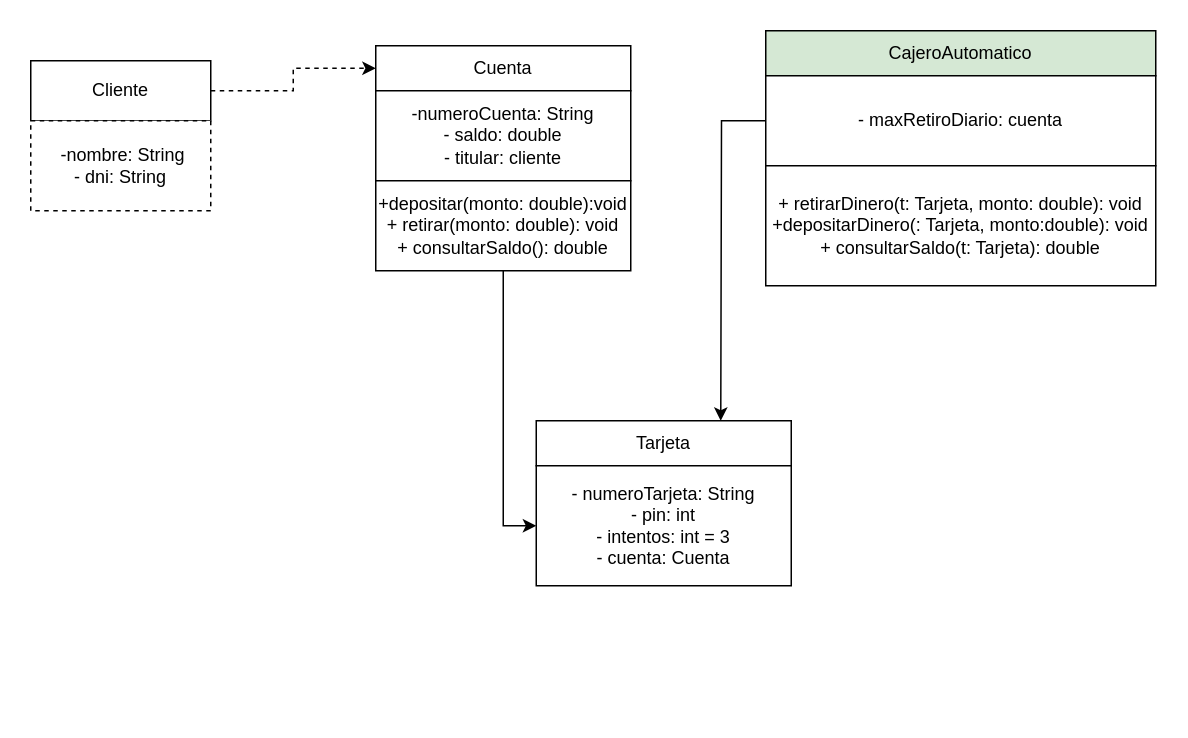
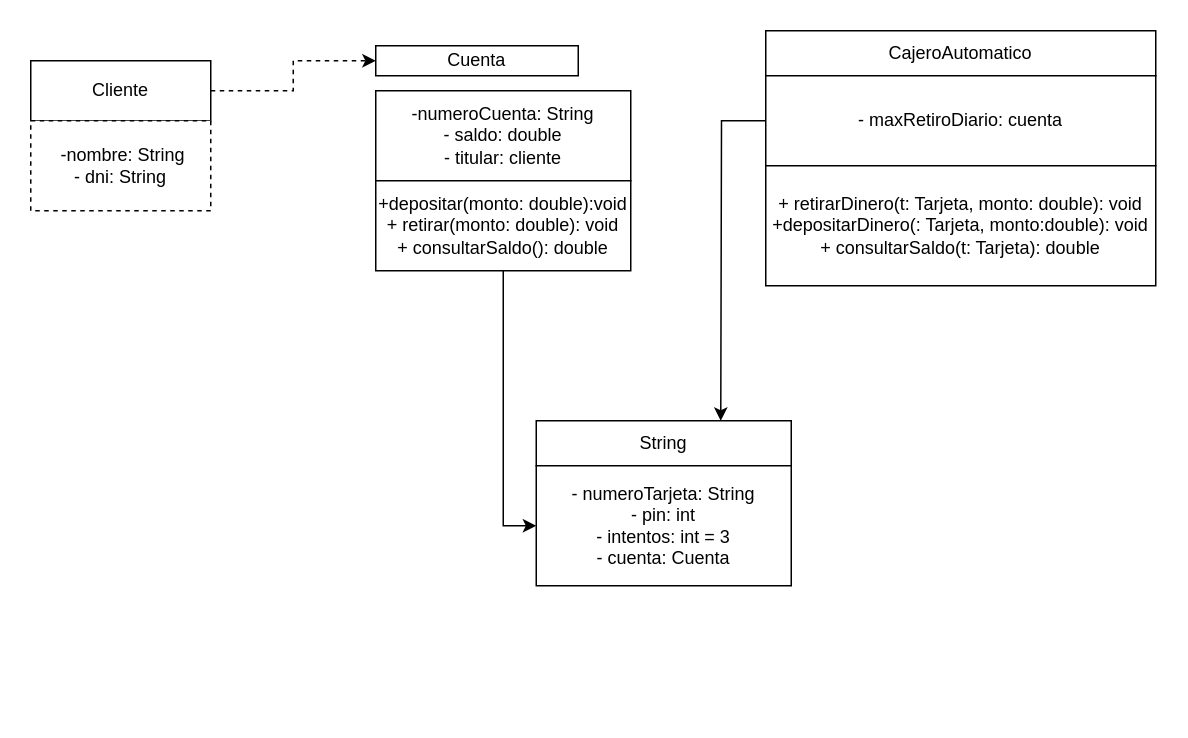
node "CajeroAutomatico": fillcolor #d5e8d4 -> #ffffff
node "Cuenta": size 255x45 -> 203x30
node "Tarjeta": label "Tarjeta" -> "String"
